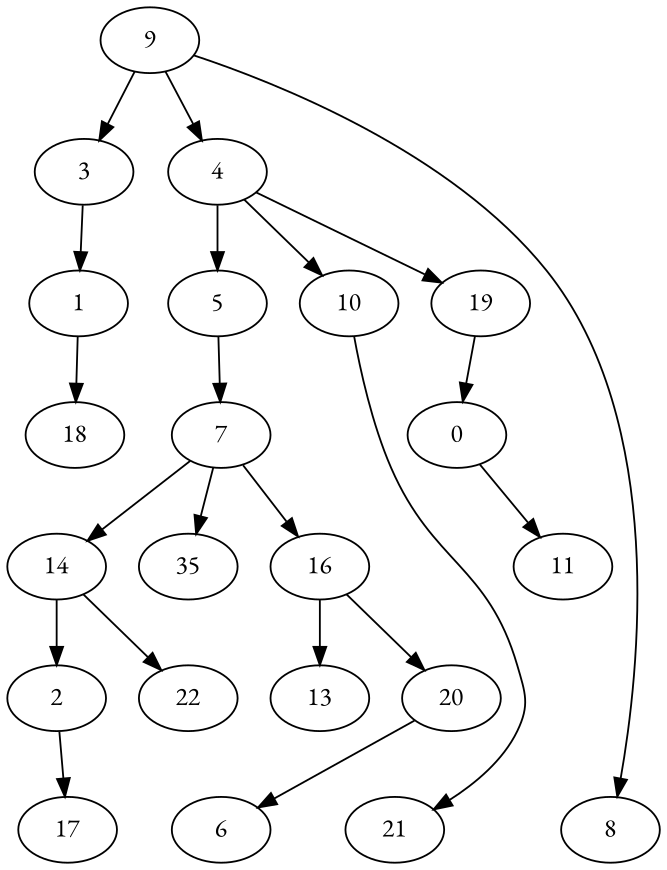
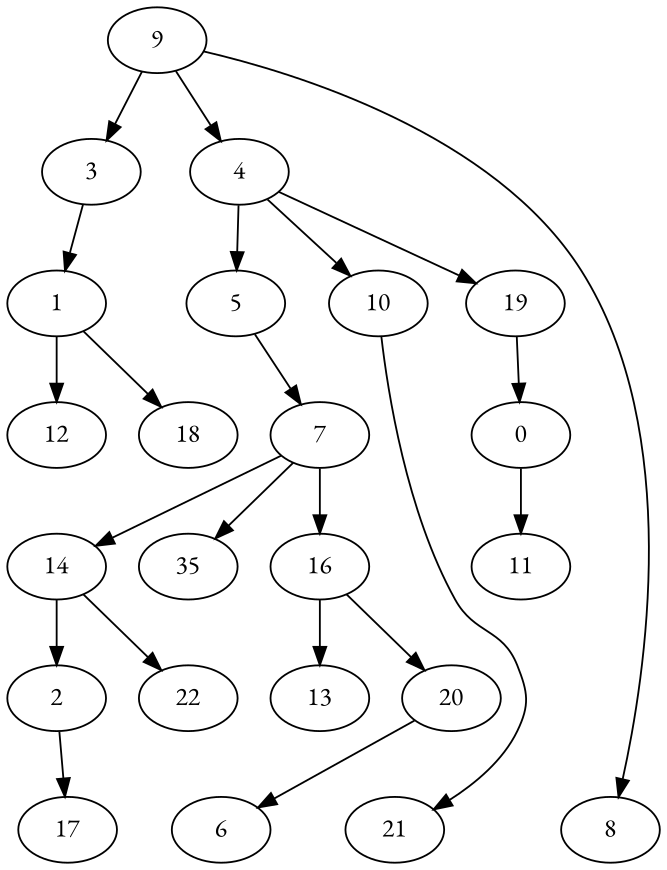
node "12": added
